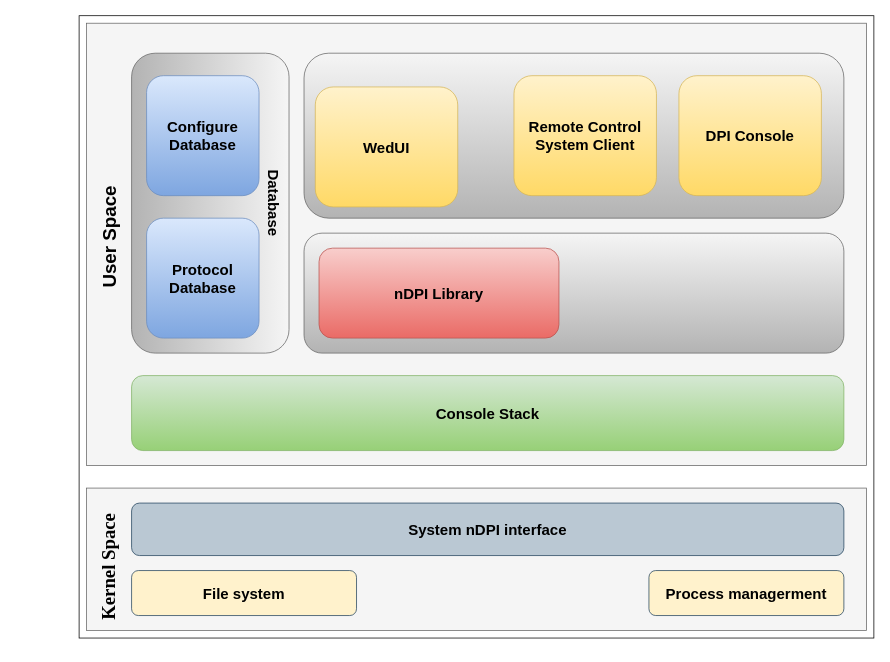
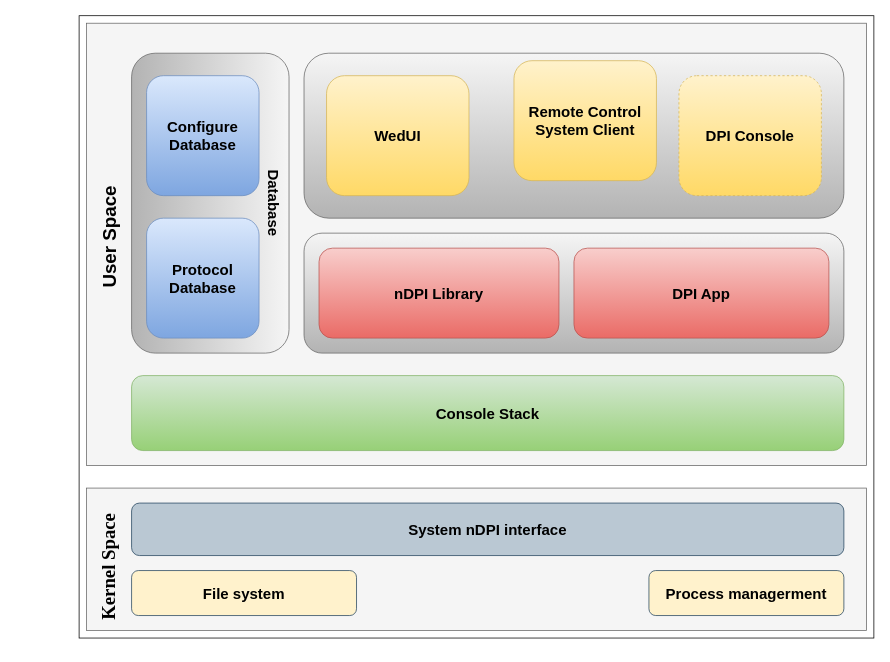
node "Remote Control System Client": moved (585, 135) -> (585, 120)
node "DPI Console": style solid -> dashed
node "WedUI": moved (387, 147) -> (398, 135)
node "DPI App": added
